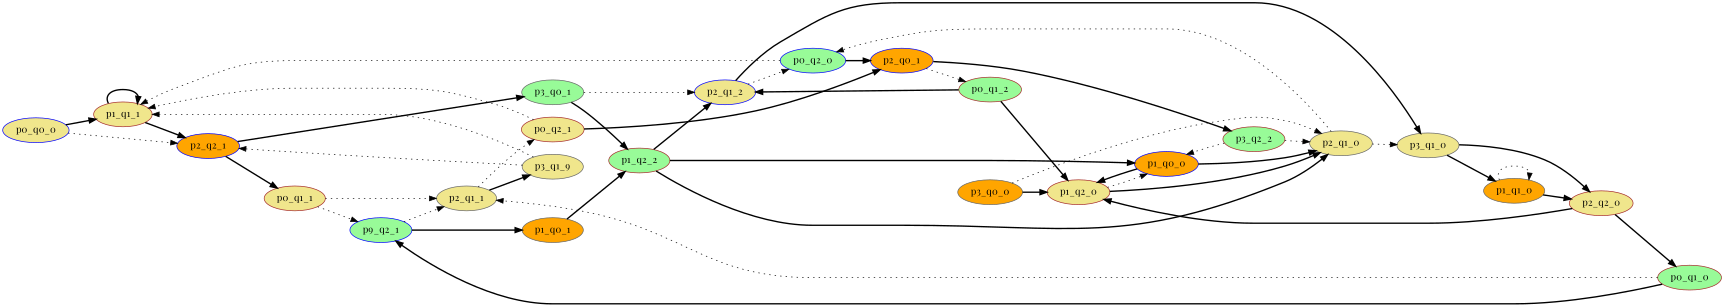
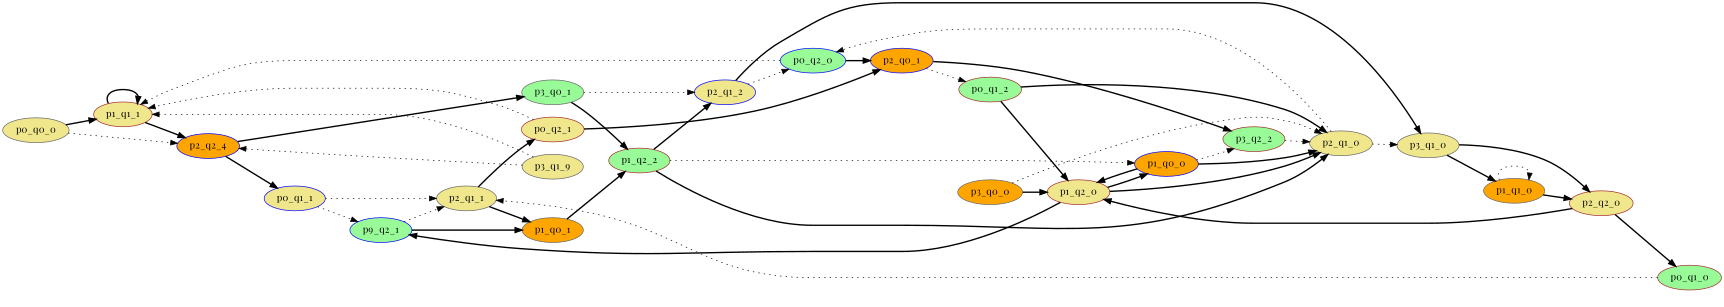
edge "p0_q1_2" -> "p2_q1_2": now "p0_q1_2" -> "p2_q1_0"
node "p0_q0_0": color blue -> gray40
node "p2_q2_1": label "p2_q2_1" -> "p2_q2_4"
edge "p3_q2_2" -> "p1_q0_0": reversed
edge "p1_q2_2" -> "p1_q0_0": style bold -> dotted
edge "p2_q1_1" -> "p0_q2_1": style dotted -> bold
edge "p1_q2_0" -> "p1_q0_0": style dotted -> bold
edge "p2_q1_1" -> "p3_q1_9": now "p2_q1_1" -> "p1_q0_1"
node "p0_q1_1": color brown -> blue
edge "p0_q1_0" -> "p9_q2_1": now "p1_q2_0" -> "p9_q2_1"
